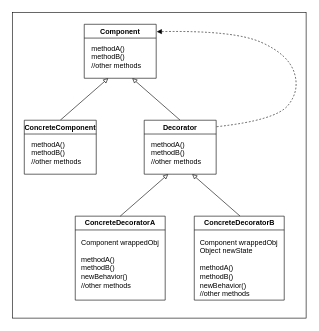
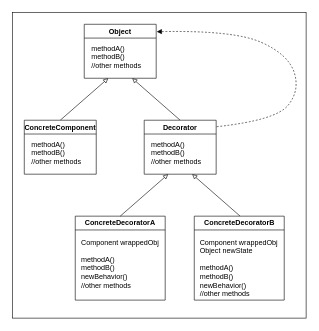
node "Component": label "Component" -> "Object"
